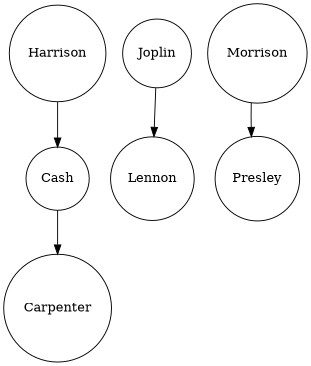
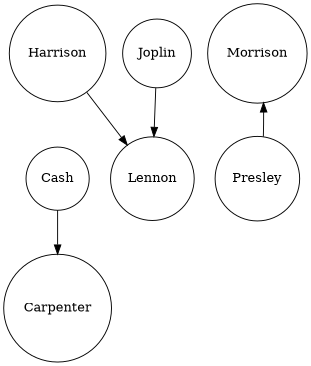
edge "Morrison" -> "Presley": reversed
edge "Harrison" -> "Cash": now "Harrison" -> "Lennon"
